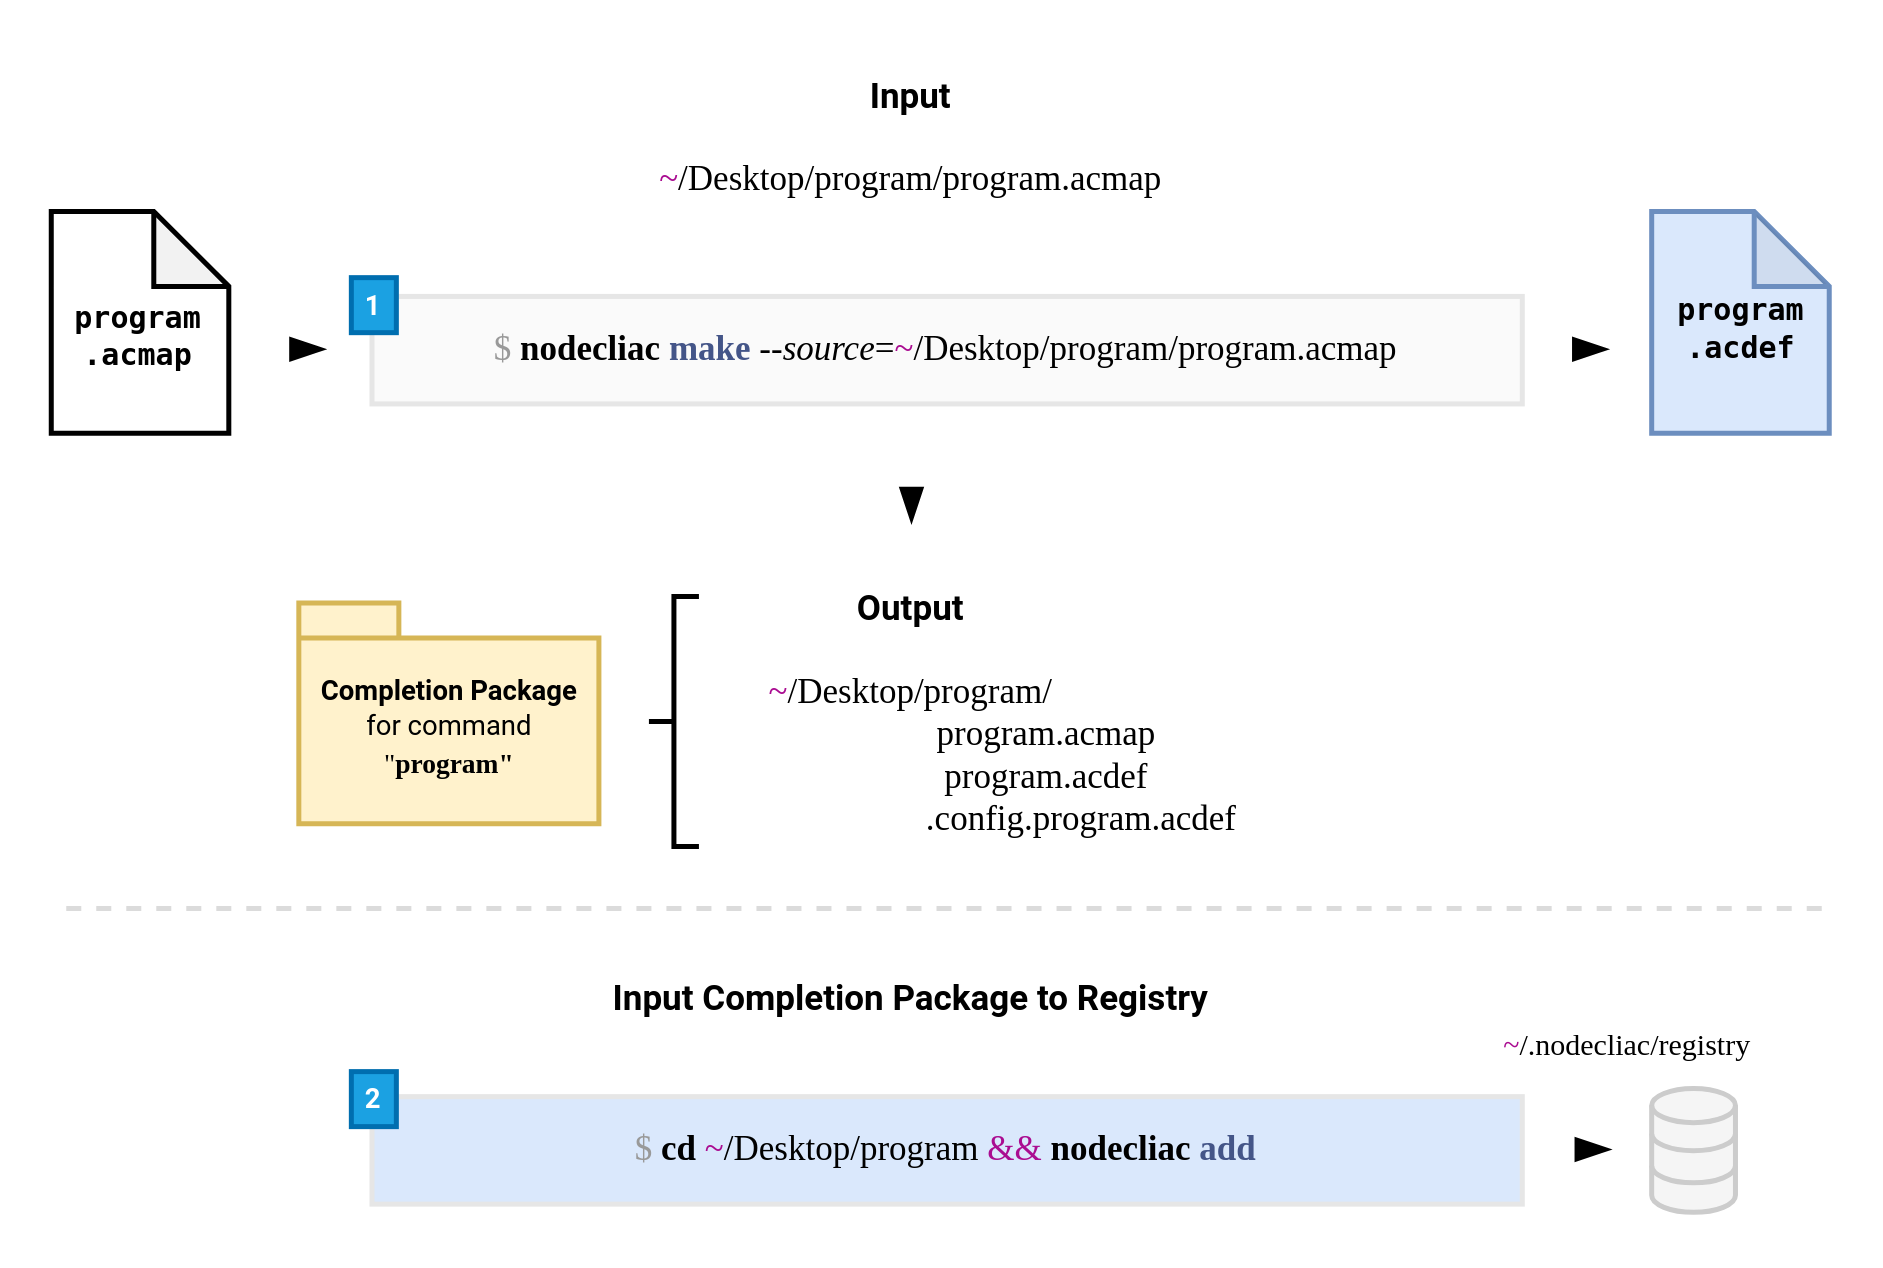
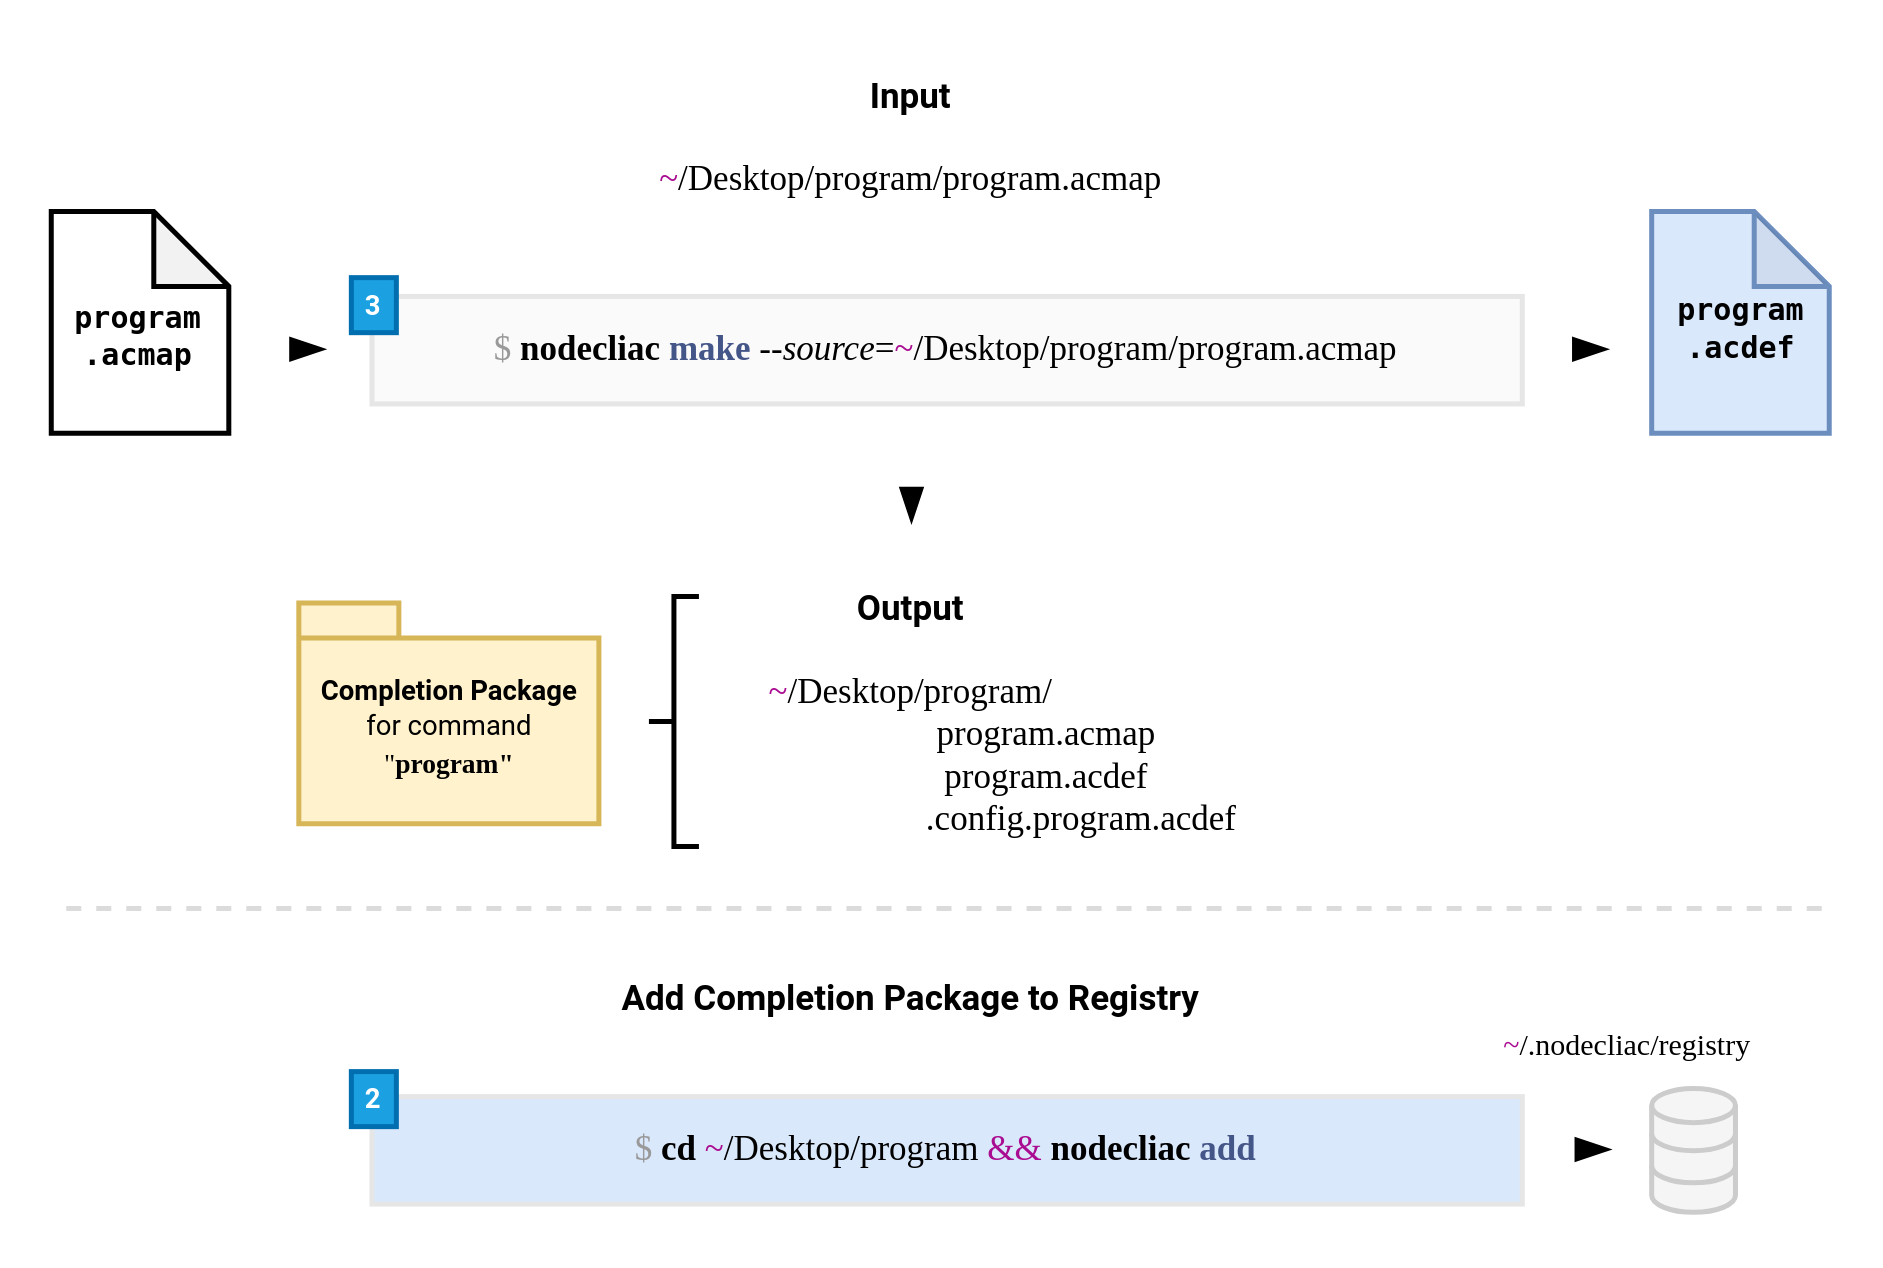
node "1": label "1" -> "3"
node "Input Completion Package to Registry": label "Input Completion Package to Registry" -> "Add Completion Package to Registry"
